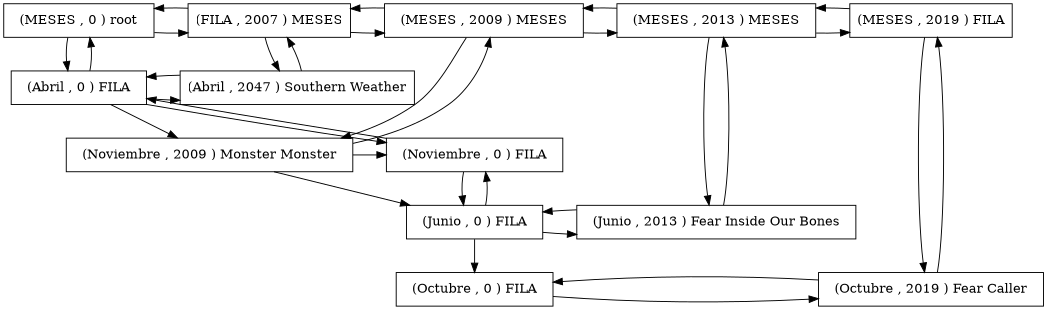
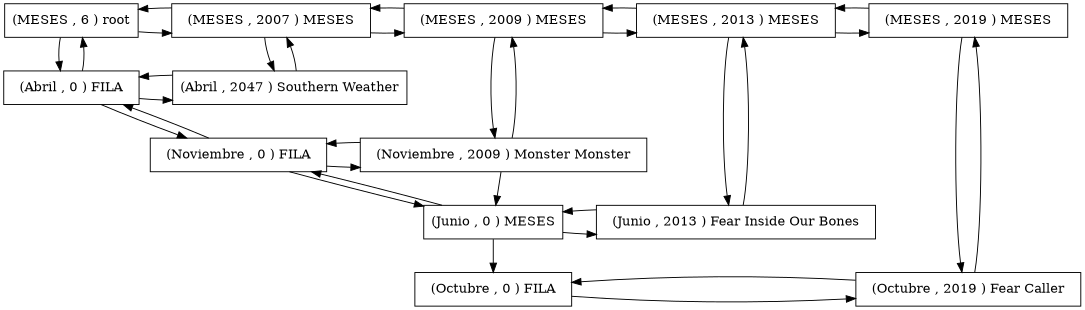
node "(MESES , 0 ) root": label "(MESES , 0 ) root" -> "(MESES , 6 ) root"
node "(FILA , 2007 ) MESES": label "(FILA , 2007 ) MESES" -> "(MESES , 2007 ) MESES"
node "(MESES , 2019 ) FILA": label "(MESES , 2019 ) FILA" -> "(MESES , 2019 ) MESES"
edge "(Abril , 0 ) FILA" -> "(Noviembre , 2009 ) Monster Monster": now "(Noviembre , 0 ) FILA" -> "(Noviembre , 2009 ) Monster Monster"
node "(Junio , 0 ) FILA": label "(Junio , 0 ) FILA" -> "(Junio , 0 ) MESES"
